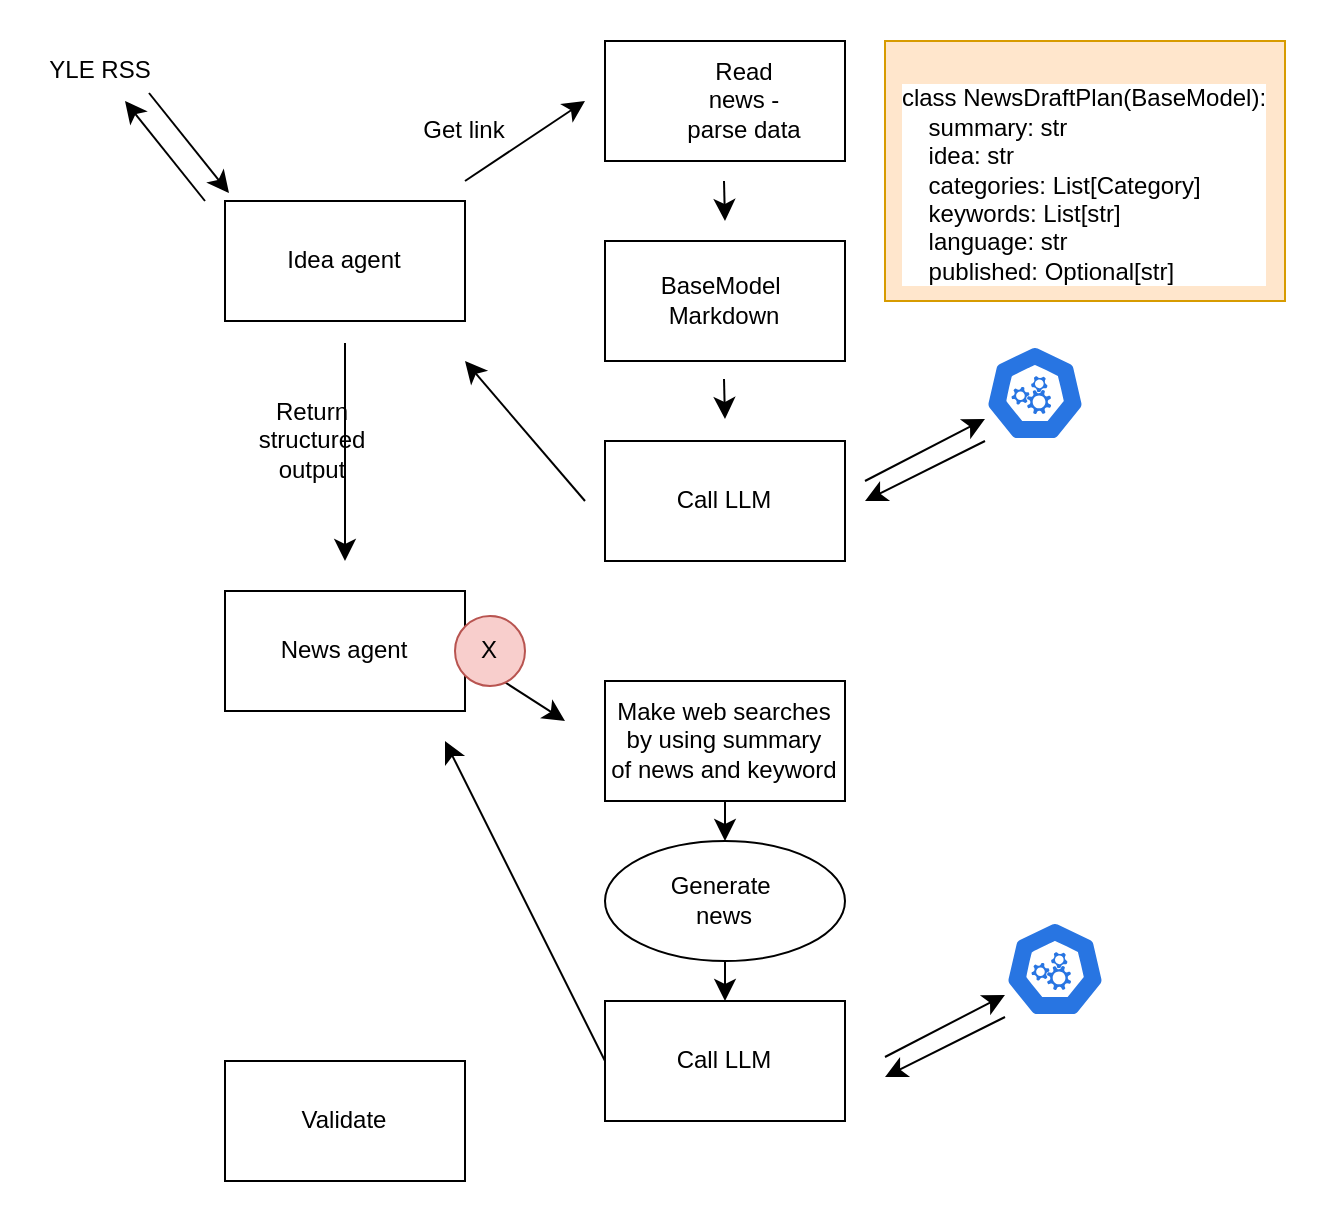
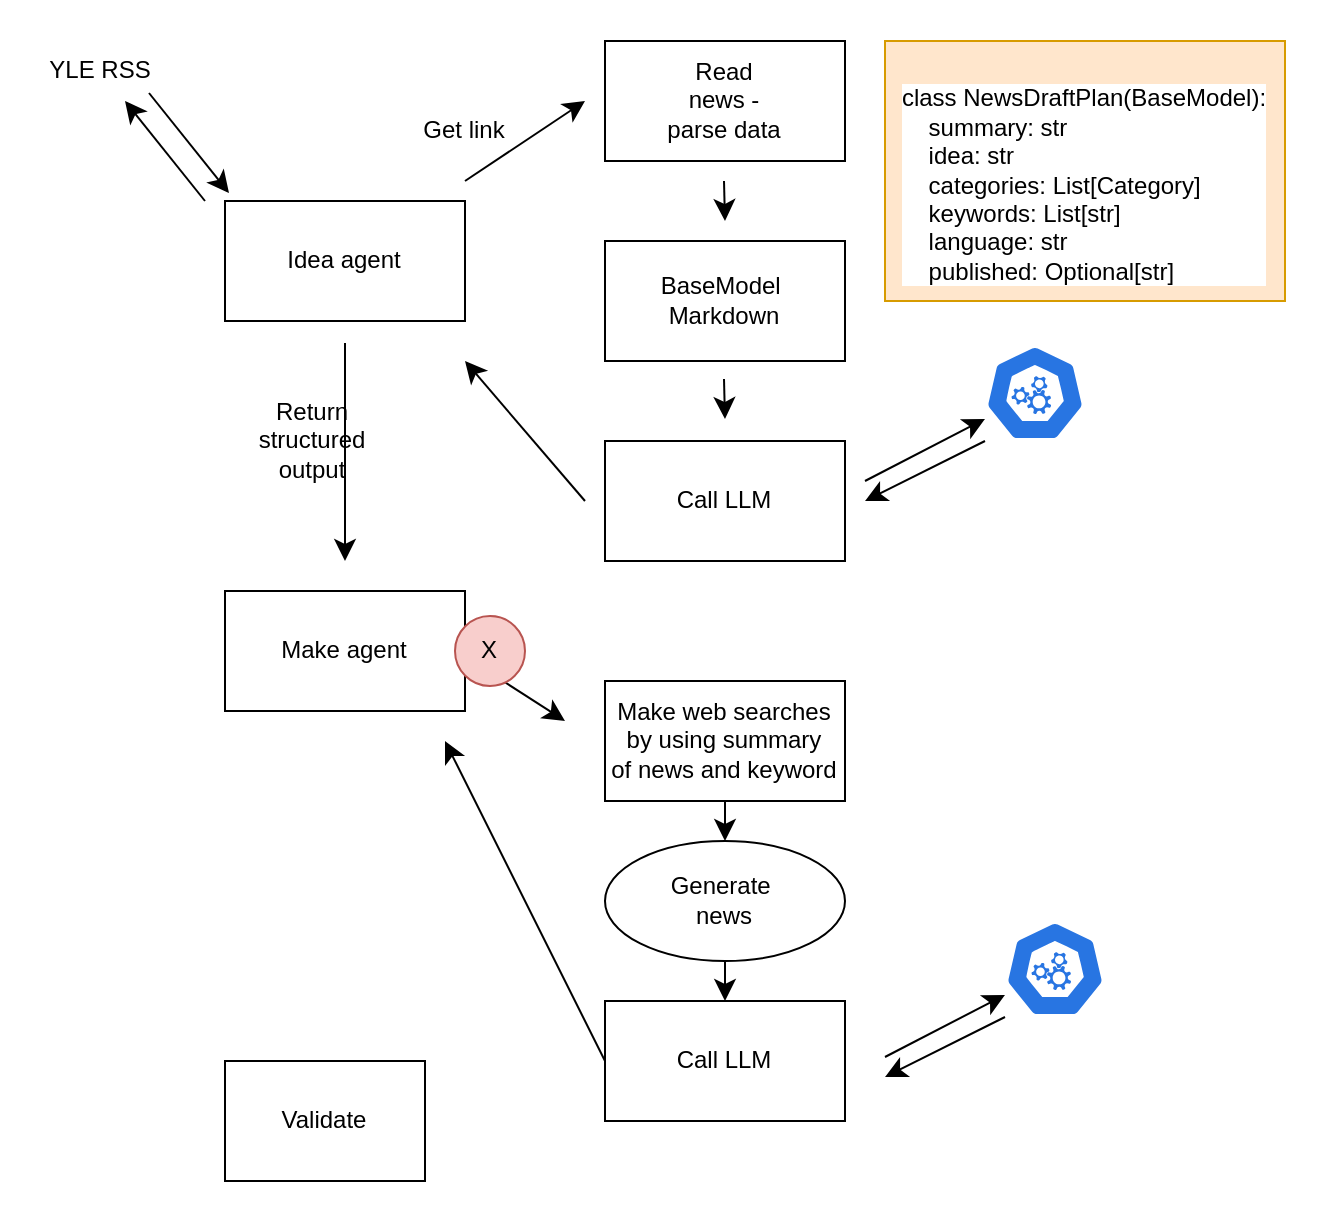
node "Read news - parse data": moved (745, 101) -> (725, 101)
node "News agent": label "News agent" -> "Make agent"
node "Validate": size 240x120 -> 200x120
